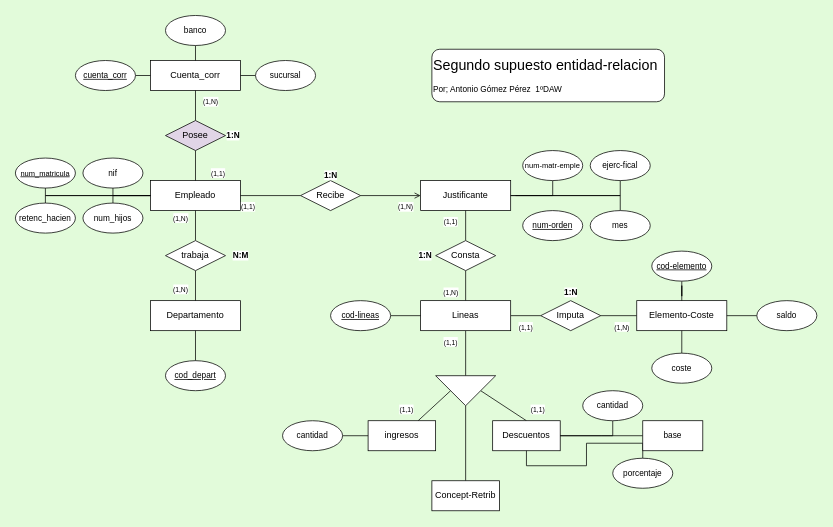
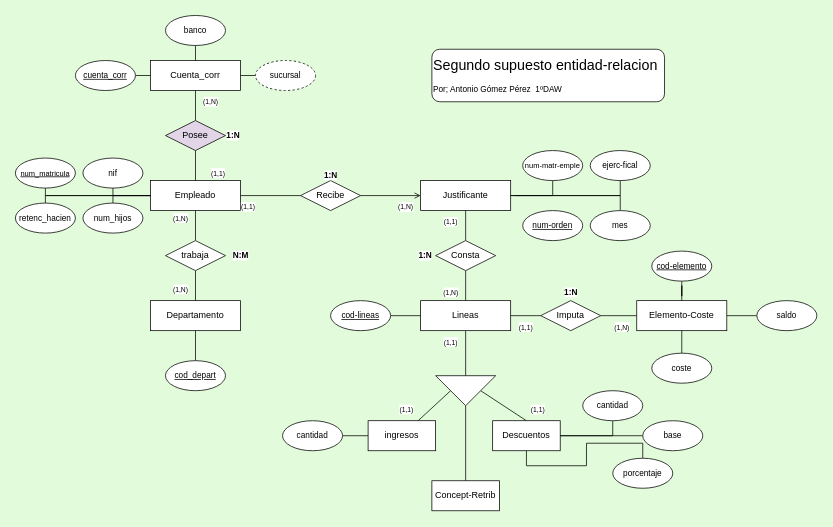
node "sucursal": style solid -> dashed
node "base": shape rectangle -> ellipse
